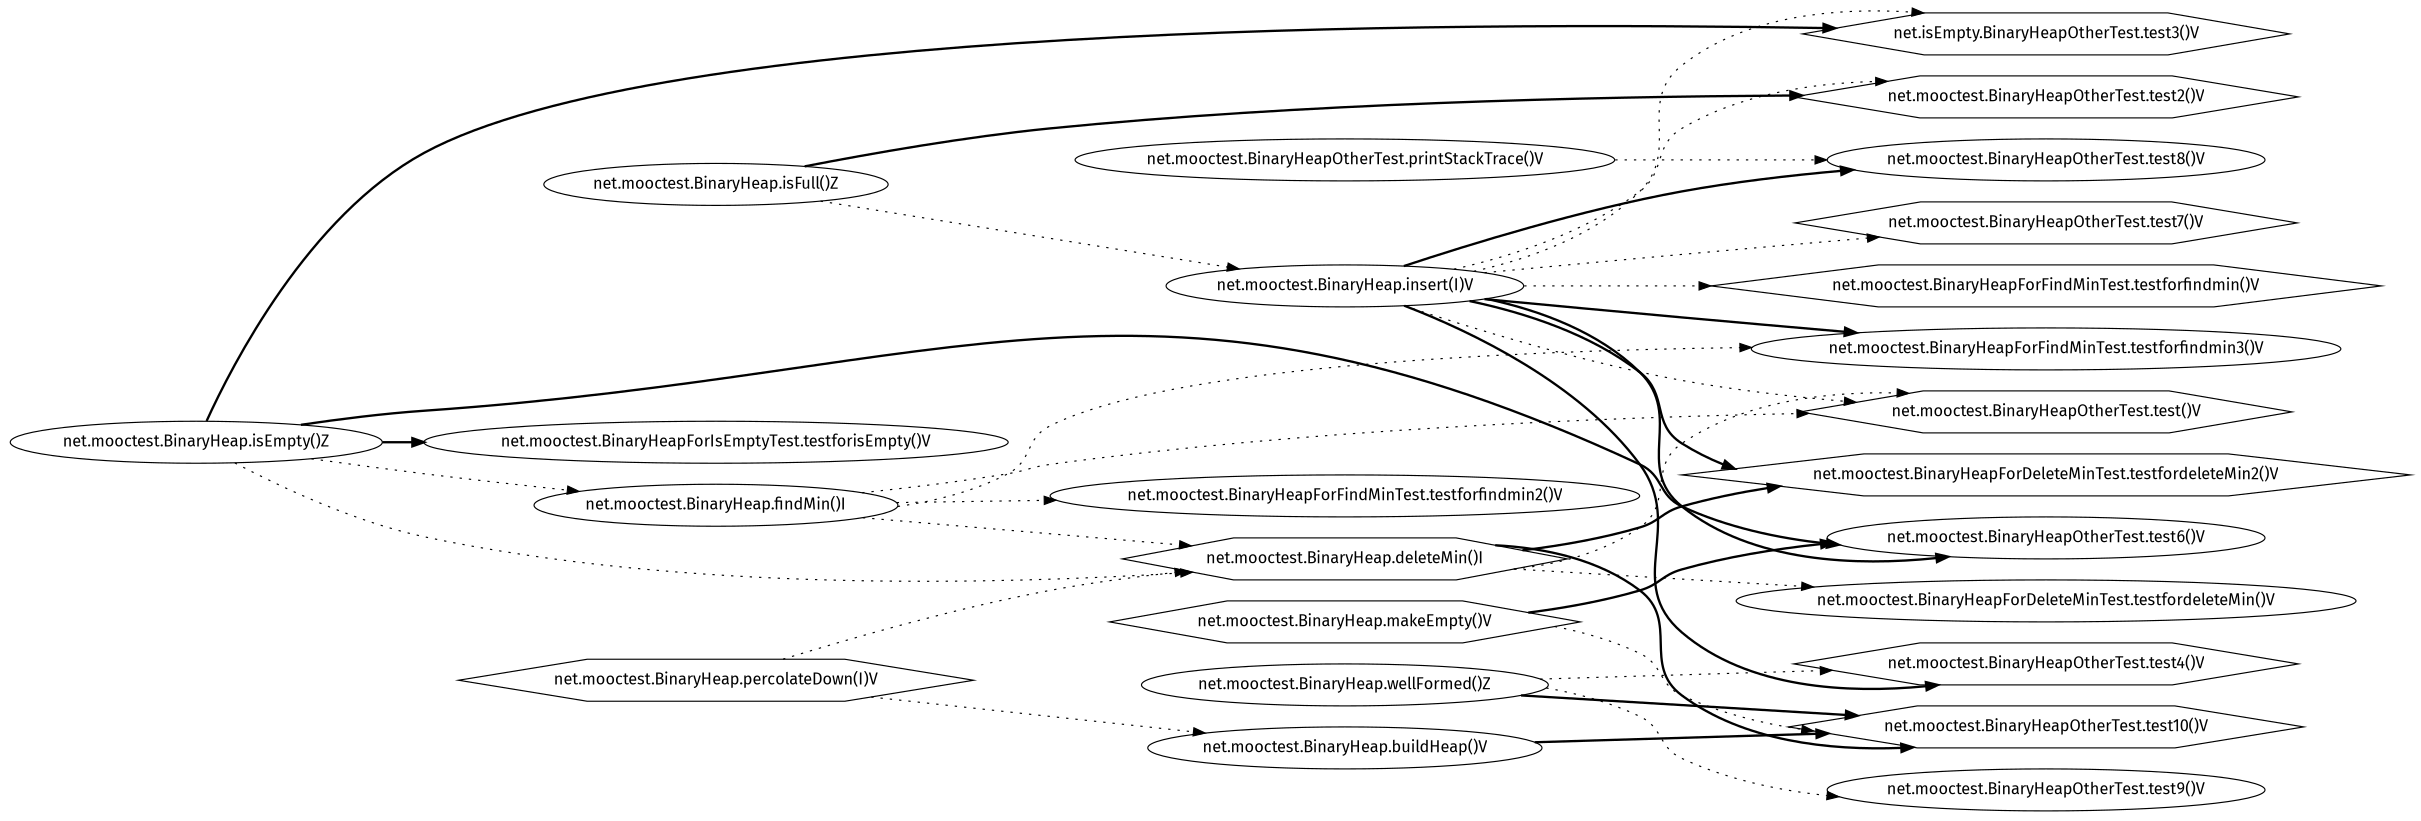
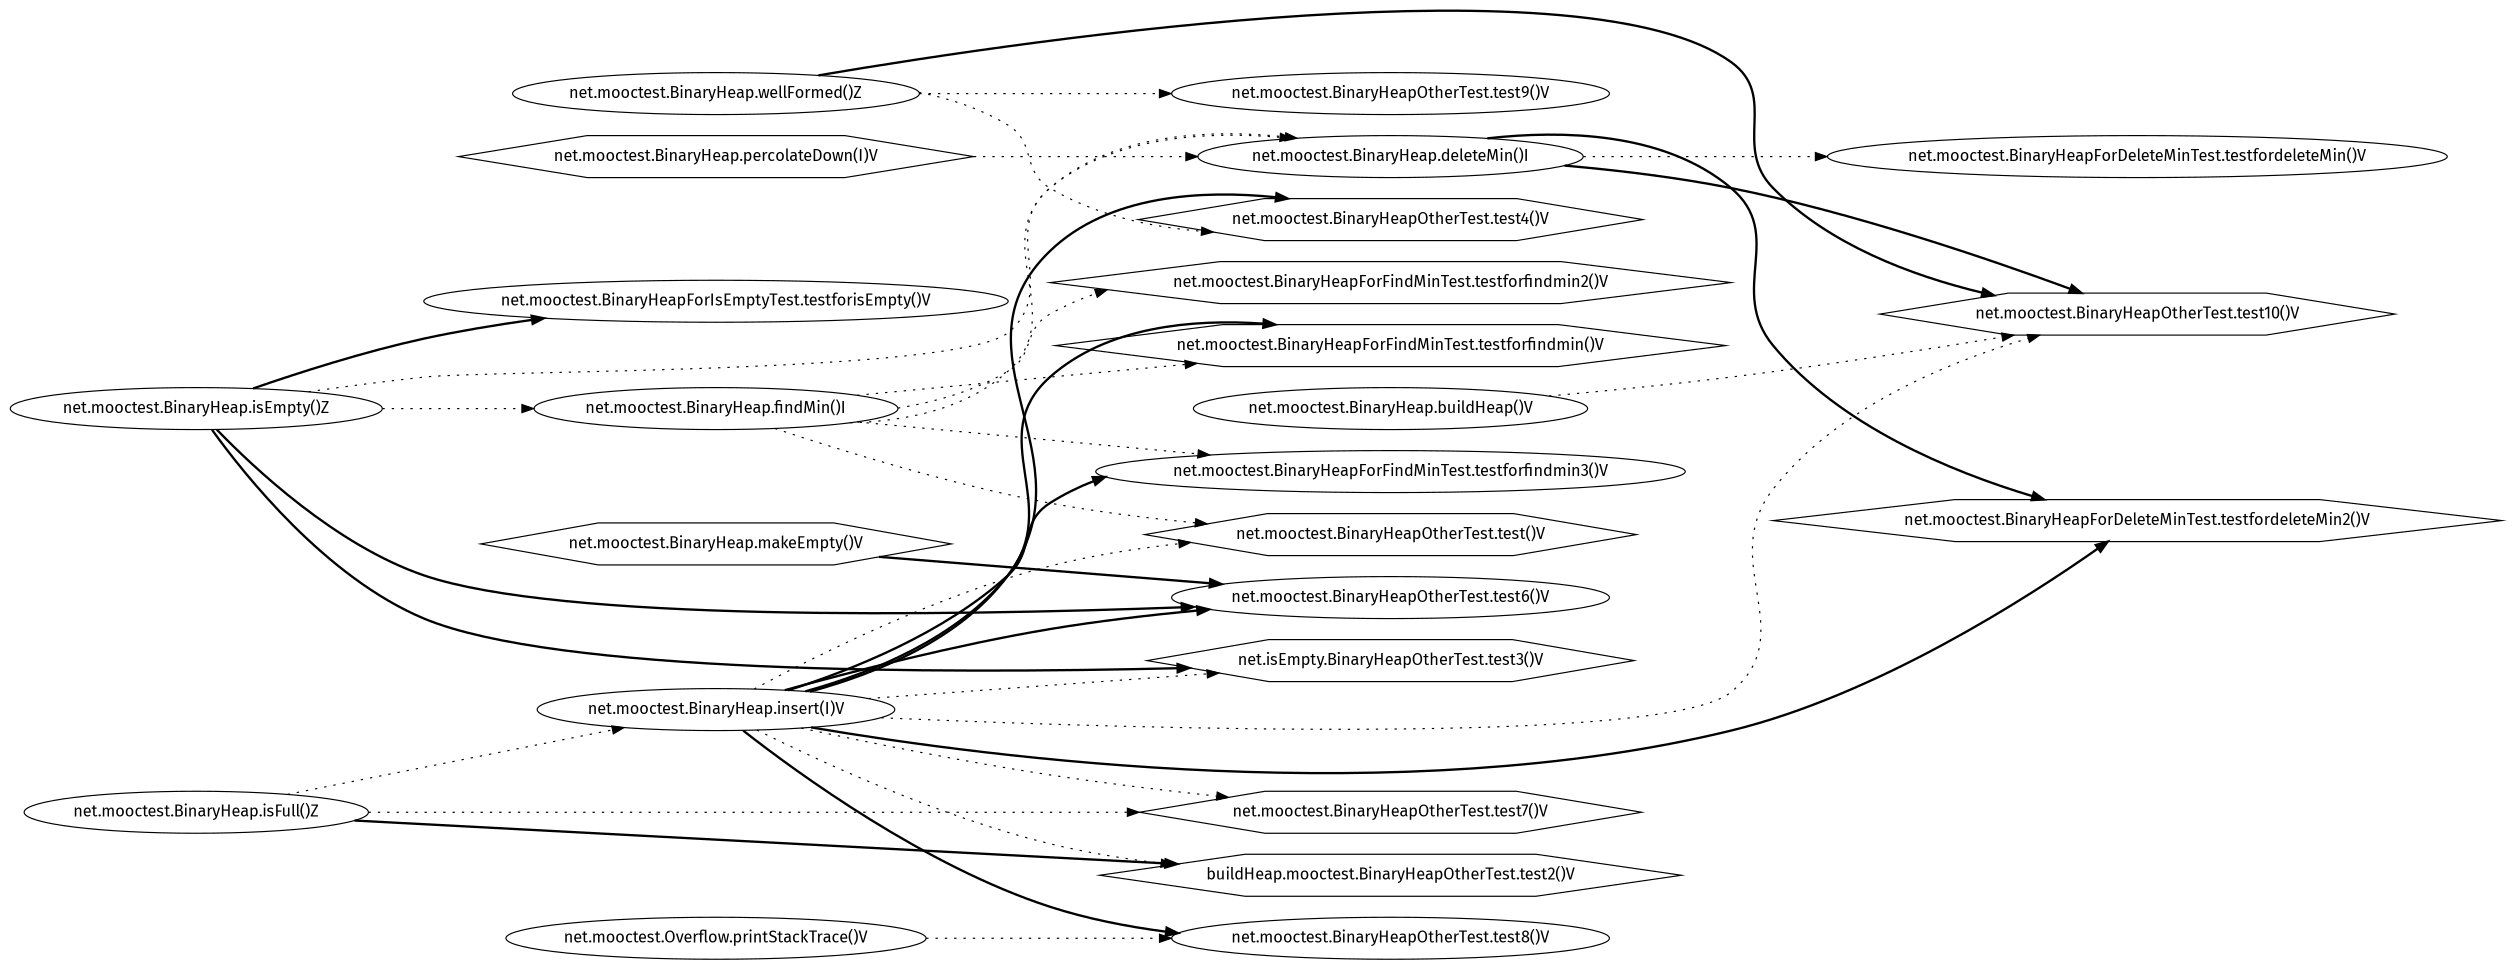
node "net.mooctest.BinaryHeapOtherTest.test2()V": label "net.mooctest.BinaryHeapOtherTest.test2()V" -> "buildHeap.mooctest.BinaryHeapOtherTest.test2()V"
node "net.mooctest.BinaryHeapOtherTest.printStackTrace()V": label "net.mooctest.BinaryHeapOtherTest.printStackTrace()V" -> "net.mooctest.Overflow.printStackTrace()V"
edge "net.mooctest.BinaryHeap.insert(I)V" -> "net.mooctest.BinaryHeapForFindMinTest.testforfindmin()V": style dotted -> bold
edge "net.mooctest.BinaryHeap.findMin()I" -> "net.mooctest.BinaryHeapForFindMinTest.testforfindmin()V": added
edge "net.mooctest.BinaryHeap.deleteMin()I" -> "net.mooctest.BinaryHeapOtherTest.test()V": removed
node "net.mooctest.BinaryHeapForFindMinTest.testforfindmin2()V": shape ellipse -> hexagon
node "net.mooctest.BinaryHeap.deleteMin()I": shape hexagon -> ellipse
edge "net.mooctest.BinaryHeap.makeEmpty()V" -> "net.mooctest.BinaryHeapOtherTest.test10()V": now "net.mooctest.BinaryHeap.insert(I)V" -> "net.mooctest.BinaryHeapOtherTest.test10()V"
edge "net.mooctest.BinaryHeap.percolateDown(I)V" -> "net.mooctest.BinaryHeap.buildHeap()V": removed
edge "net.mooctest.BinaryHeap.buildHeap()V" -> "net.mooctest.BinaryHeapOtherTest.test10()V": style bold -> dotted
edge "net.mooctest.BinaryHeap.isFull()Z" -> "net.mooctest.BinaryHeapOtherTest.test7()V": added
